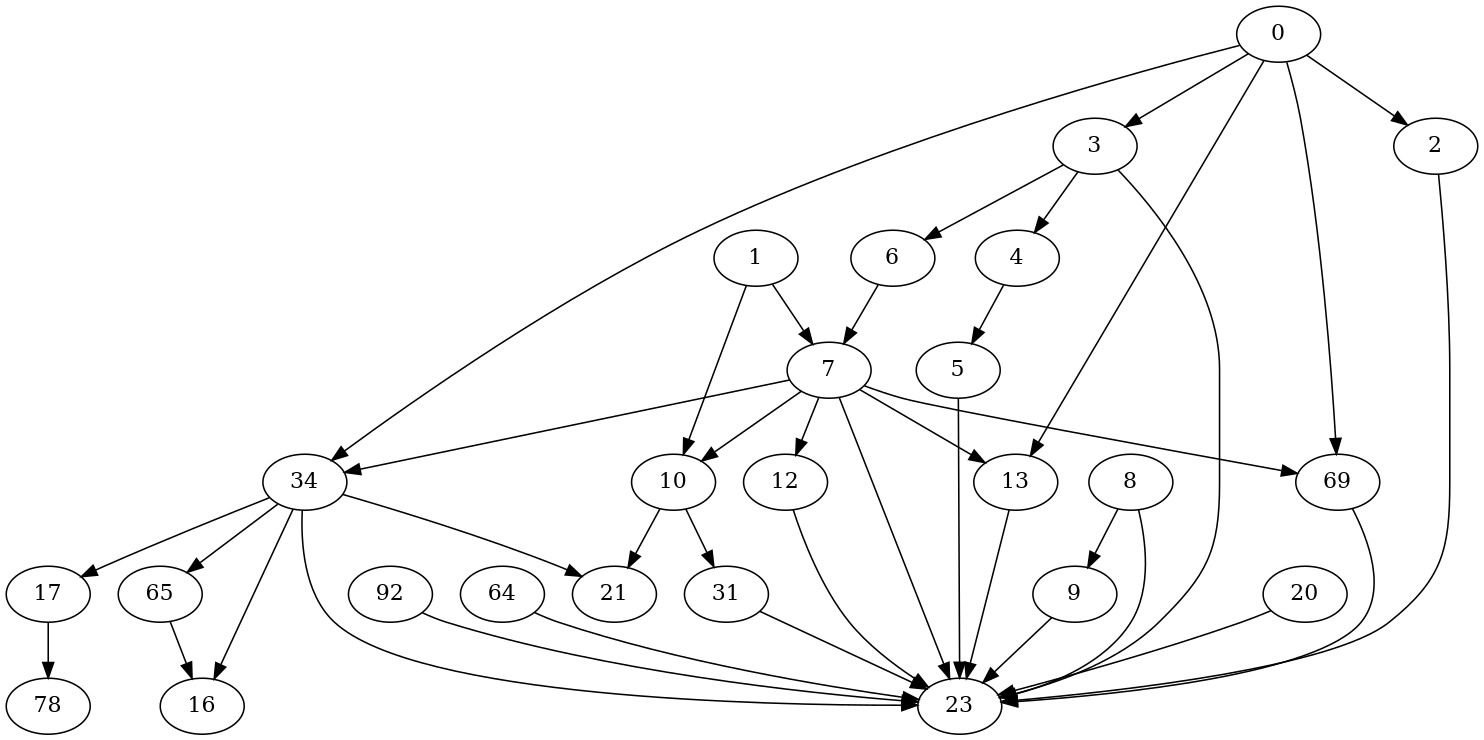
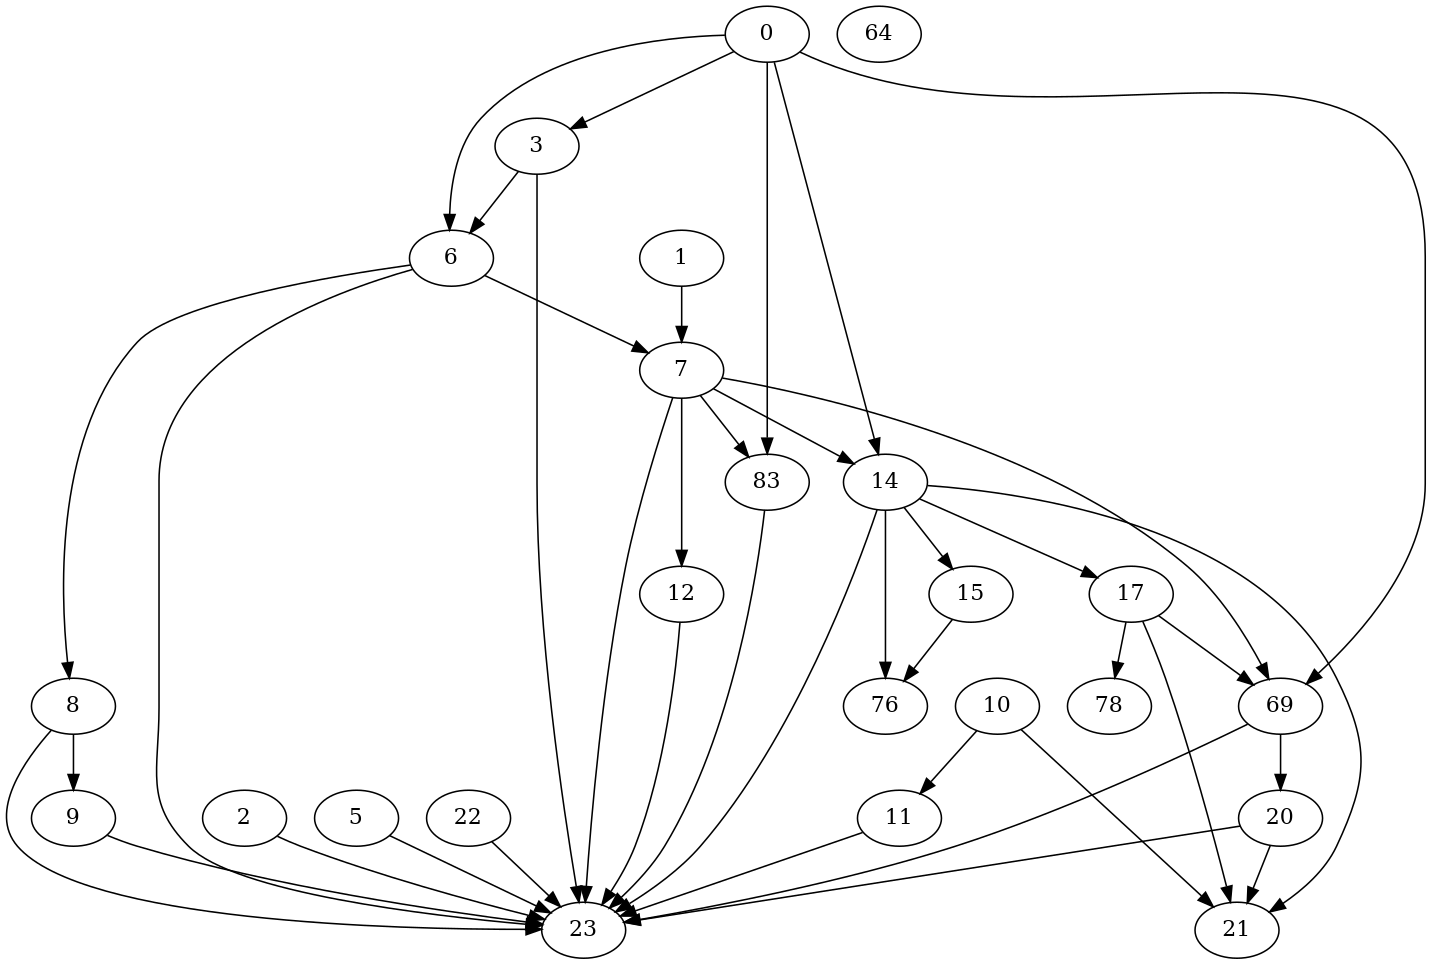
edge "0" -> "2": now "0" -> "6"
node "4": removed
edge "6" -> "8": added
edge "1" -> "10": removed
edge "7" -> "10": removed
node "34": label "34" -> "14"
node "13": label "13" -> "83"
node "65": label "65" -> "15"
node "92": label "92" -> "22"
node "31": label "31" -> "11"
edge "17" -> "69": added
edge "64" -> "23": now "6" -> "23"
node "16": label "16" -> "76"
edge "17" -> "21": added
edge "69" -> "20": added
edge "20" -> "21": added
